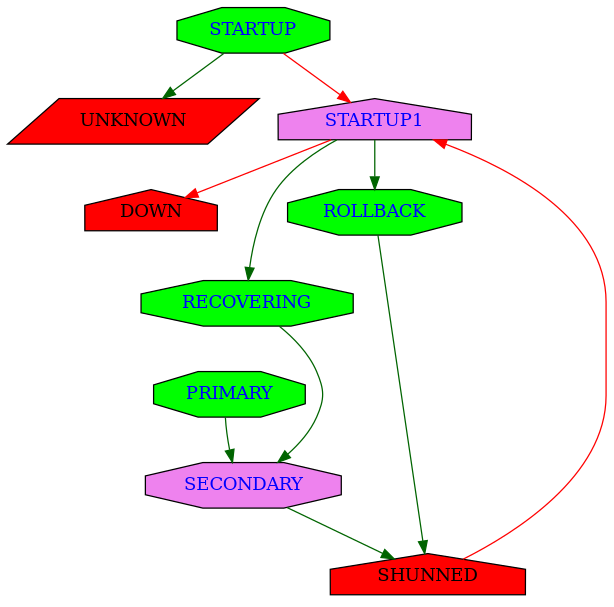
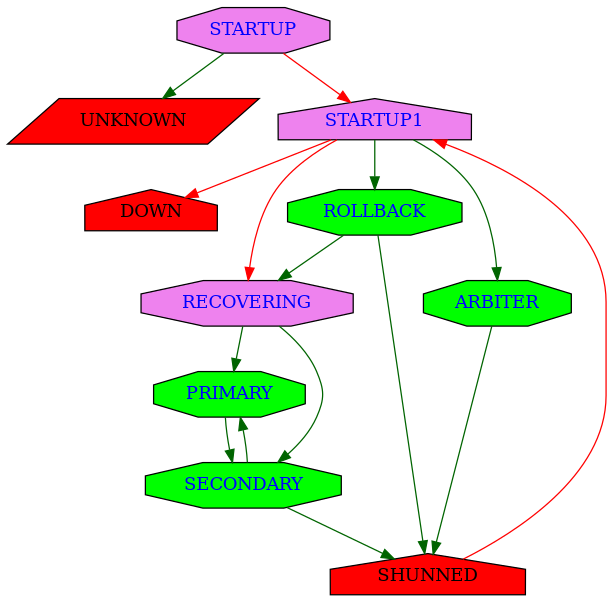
node "STARTUP": fillcolor green -> violet
edge "STARTUP1" -> "RECOVERING": color darkgreen -> red
edge "ROLLBACK" -> "RECOVERING": added
node "RECOVERING": fillcolor green -> violet
node "ARBITER": added
edge "RECOVERING" -> "PRIMARY": added
edge "SECONDARY" -> "PRIMARY": added
node "SECONDARY": fillcolor violet -> green
